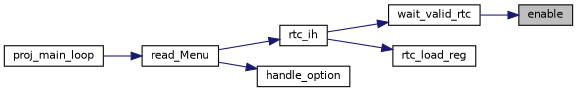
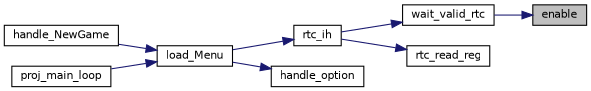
node "handle_NewGame": added
node "read_Menu": label "read_Menu" -> "load_Menu"
node "rtc_load_reg": label "rtc_load_reg" -> "rtc_read_reg"
